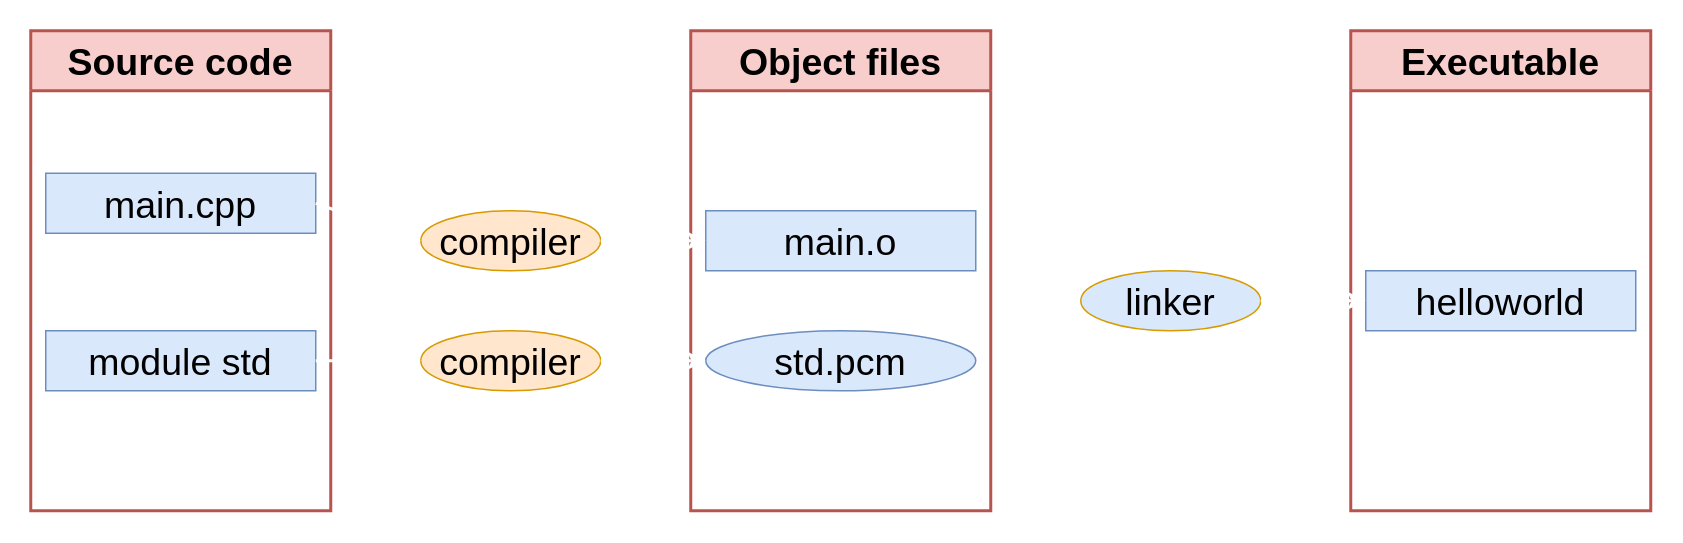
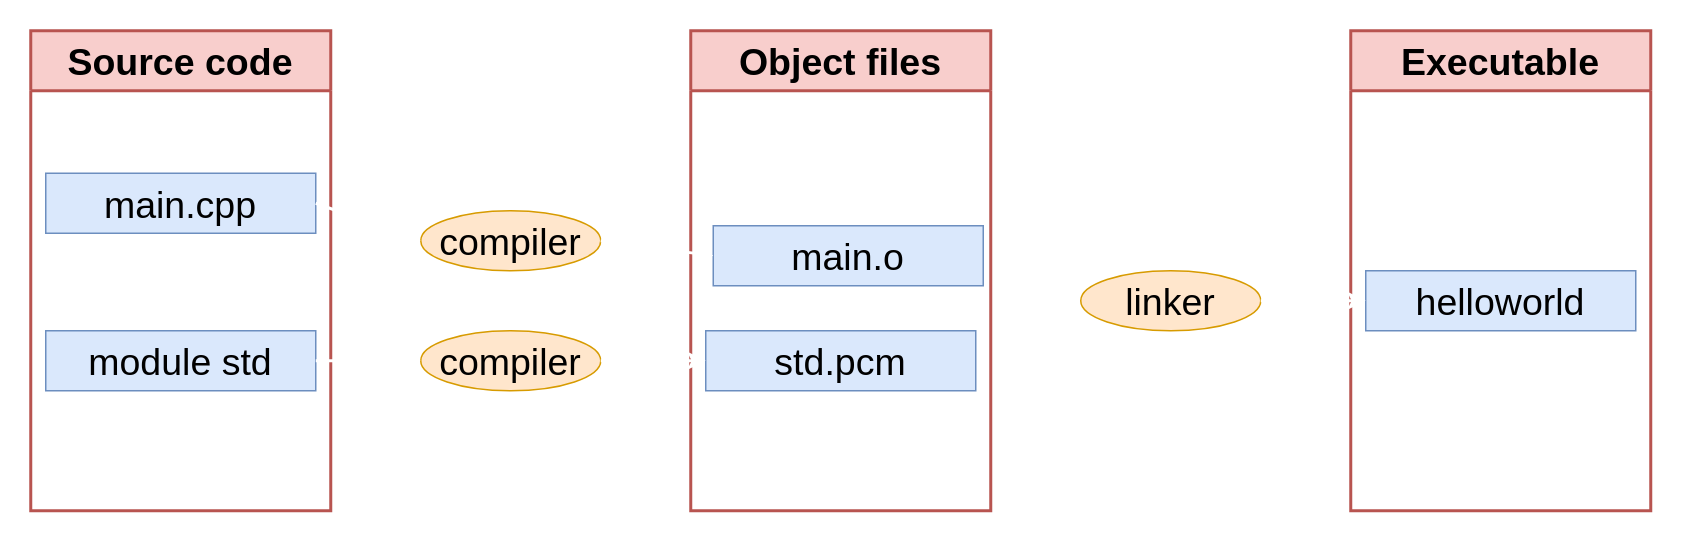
node "main.o": moved (841, 241) -> (848, 256)
node "linker": fillcolor #dae8fc -> #ffe6cc
node "std.pcm": shape ellipse -> rectangle
